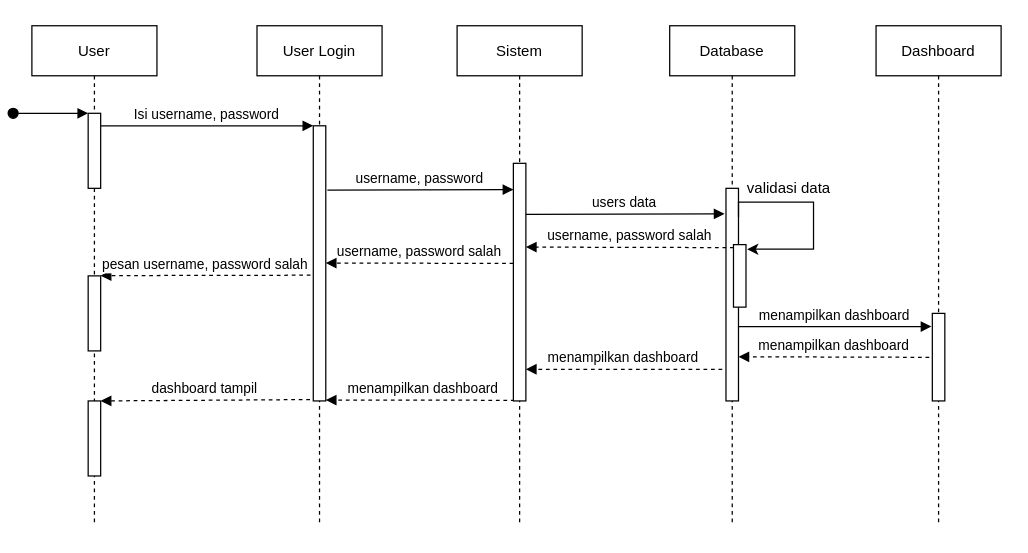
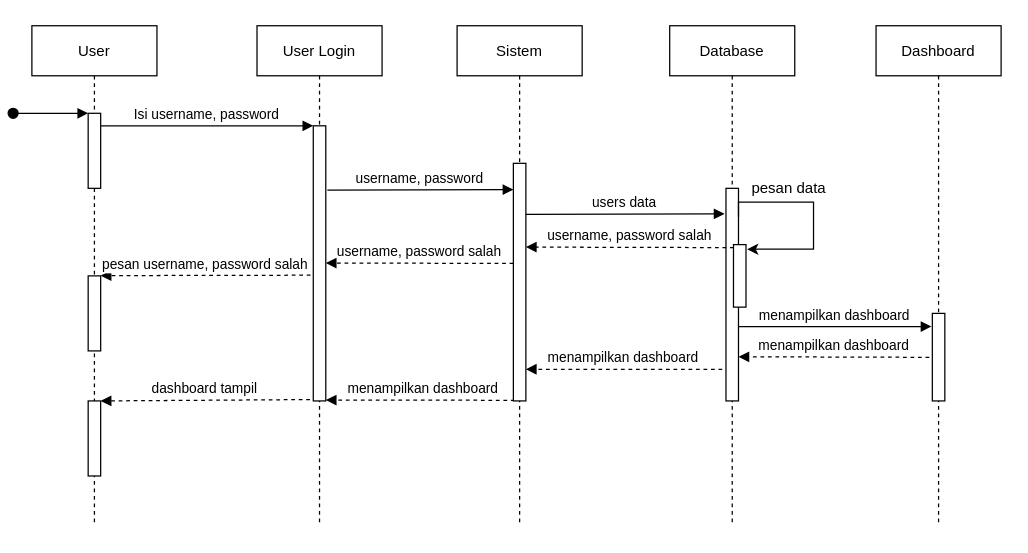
node "validasi data": label "validasi data" -> "pesan data"
